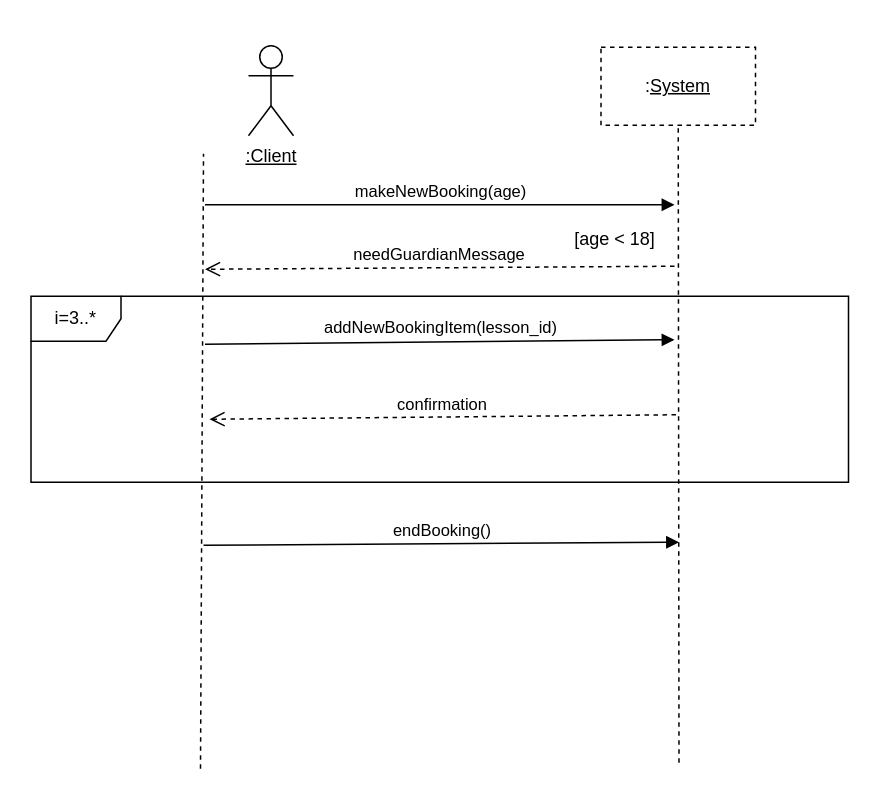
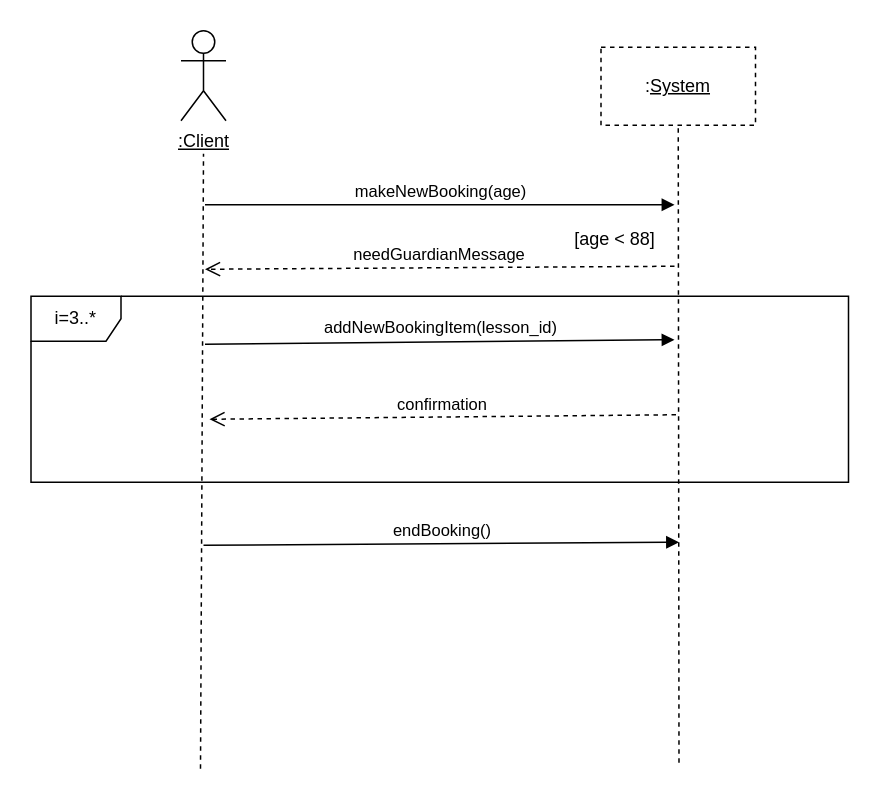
node ":Client": moved (271, 91) -> (203, 76)
node "[age < 18]": label "[age < 18]" -> "[age < 88]"
